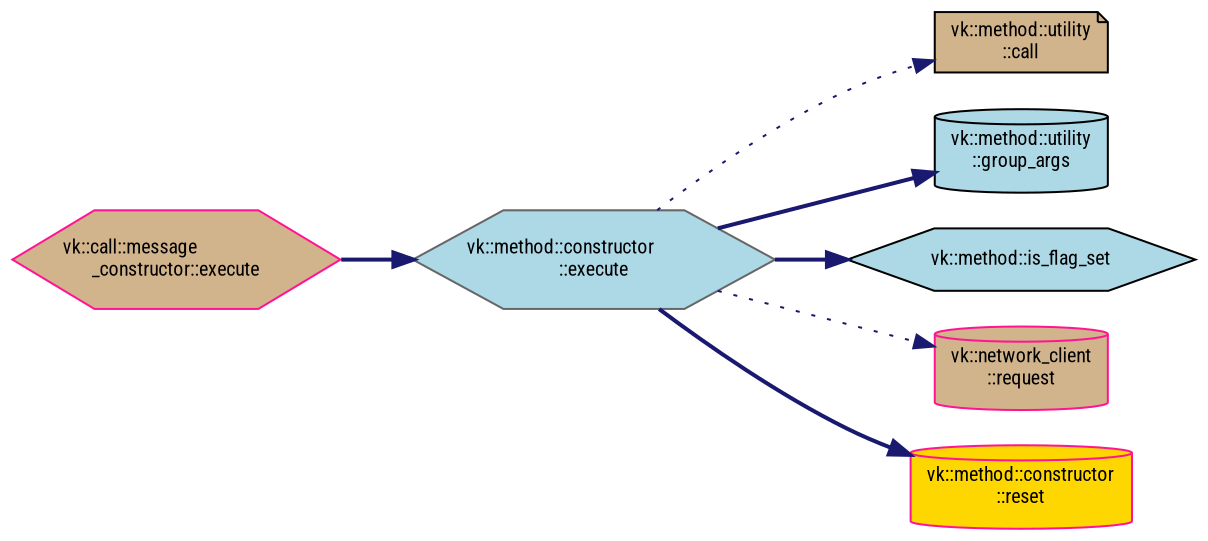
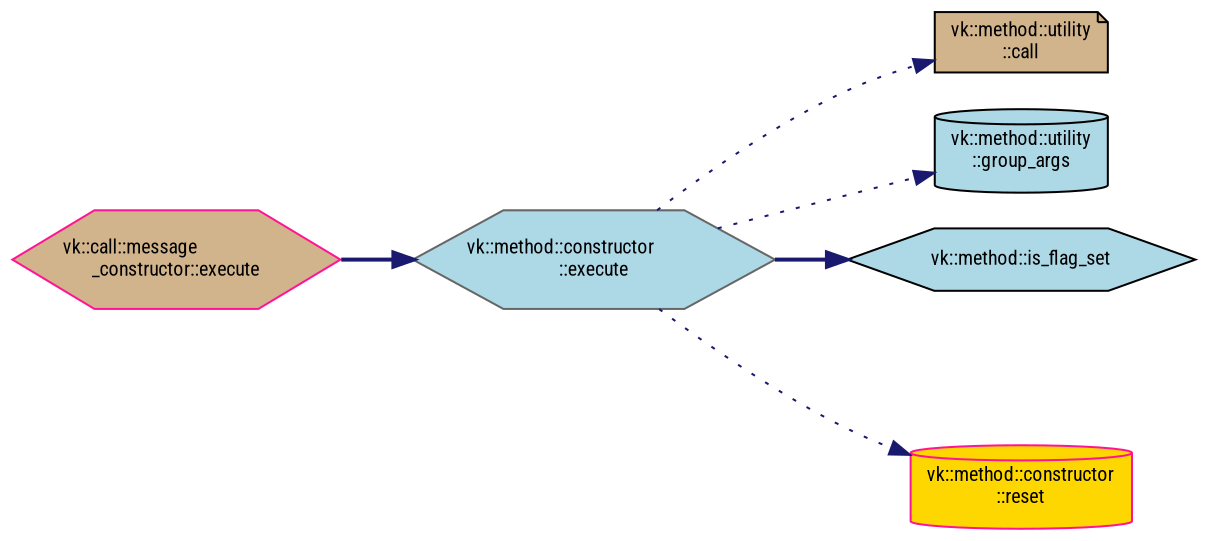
edge "vk::method::constructor ::execute" -> "vk::method::utility ::group_args": style bold -> dotted
node "vk::network_client ::request": removed
edge "vk::method::constructor ::execute" -> "vk::method::constructor ::reset": style bold -> dotted
